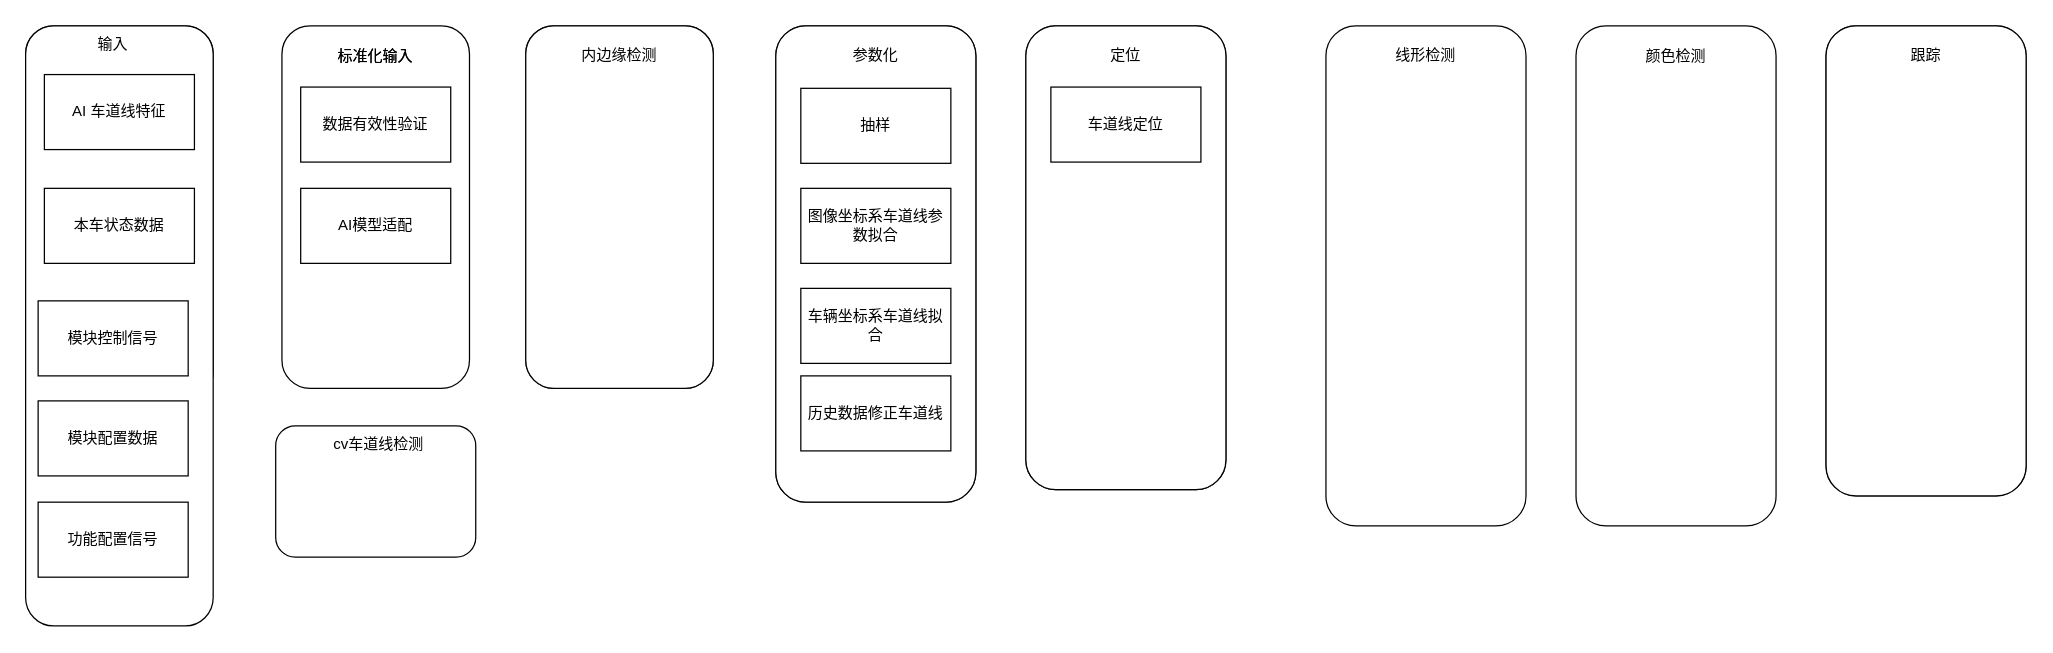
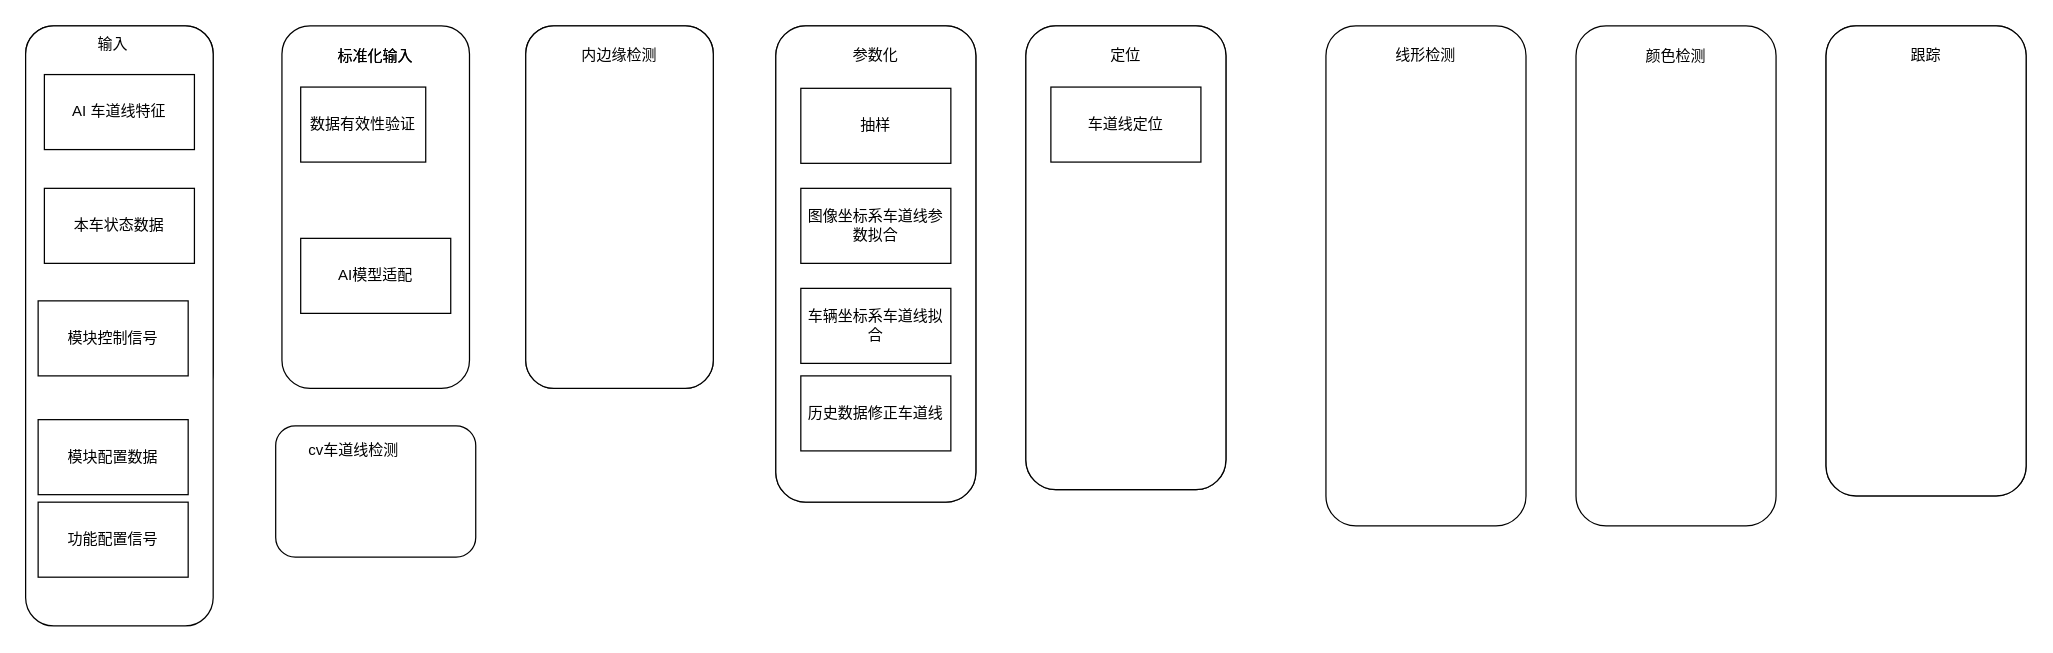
node "数据有效性验证": size 150x75 -> 125x75
node "AI模型适配": moved (376, 226) -> (376, 276)
node "模块配置数据": moved (113, 438) -> (113, 457)
node "cv车道线检测": moved (379, 444) -> (354, 451)
